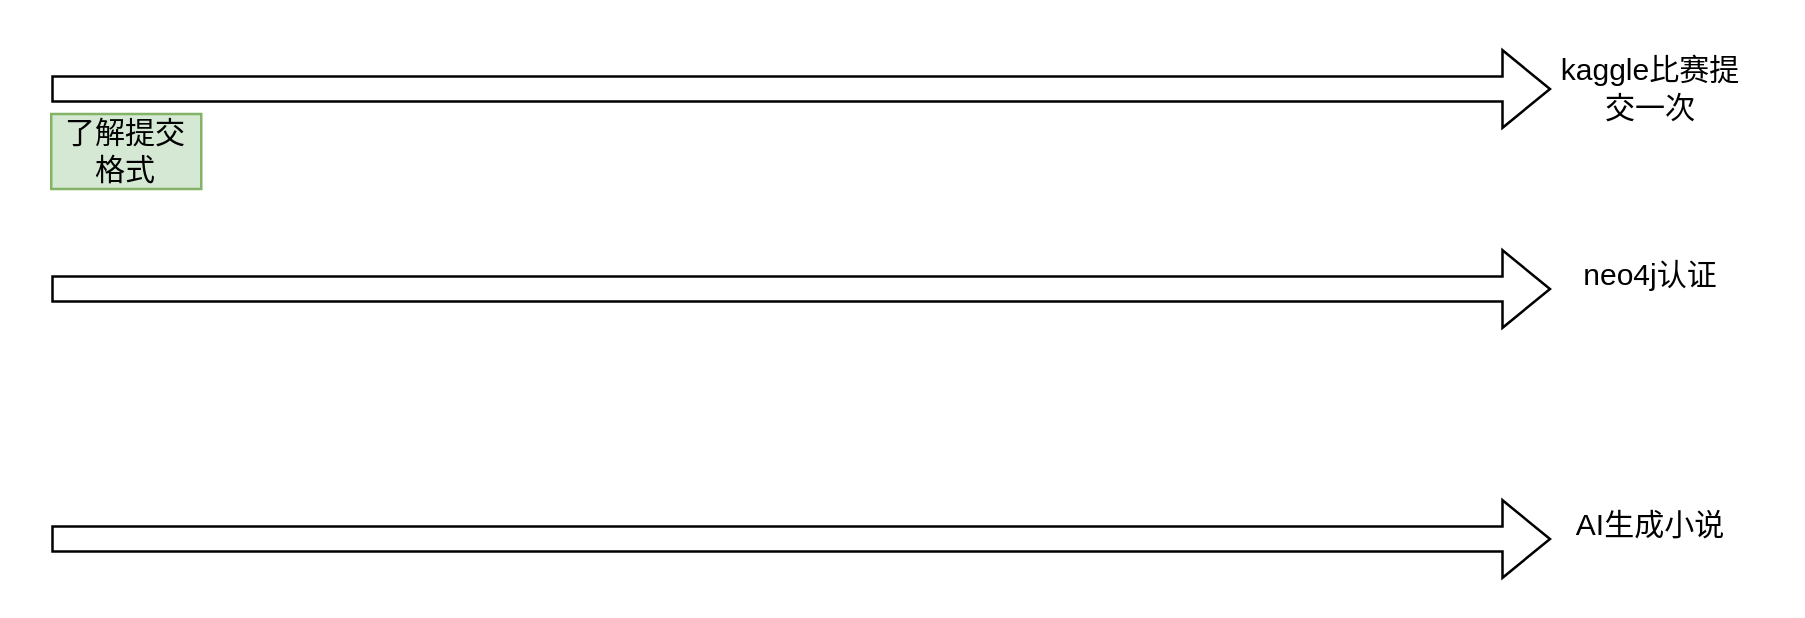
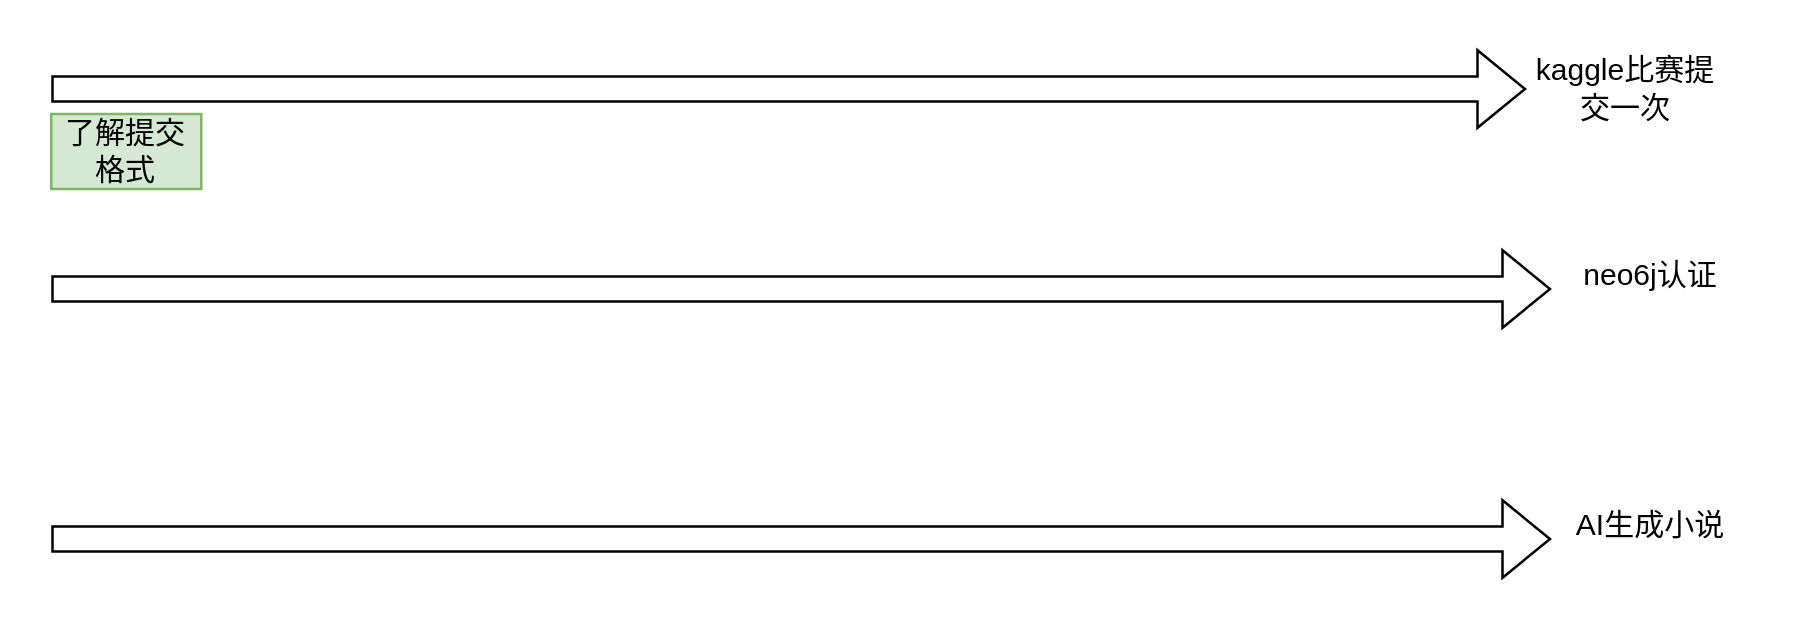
node "kaggle比赛提交一次": moved (1651, 89) -> (1626, 89)
node "neo4j认证": label "neo4j认证" -> "neo6j认证"
